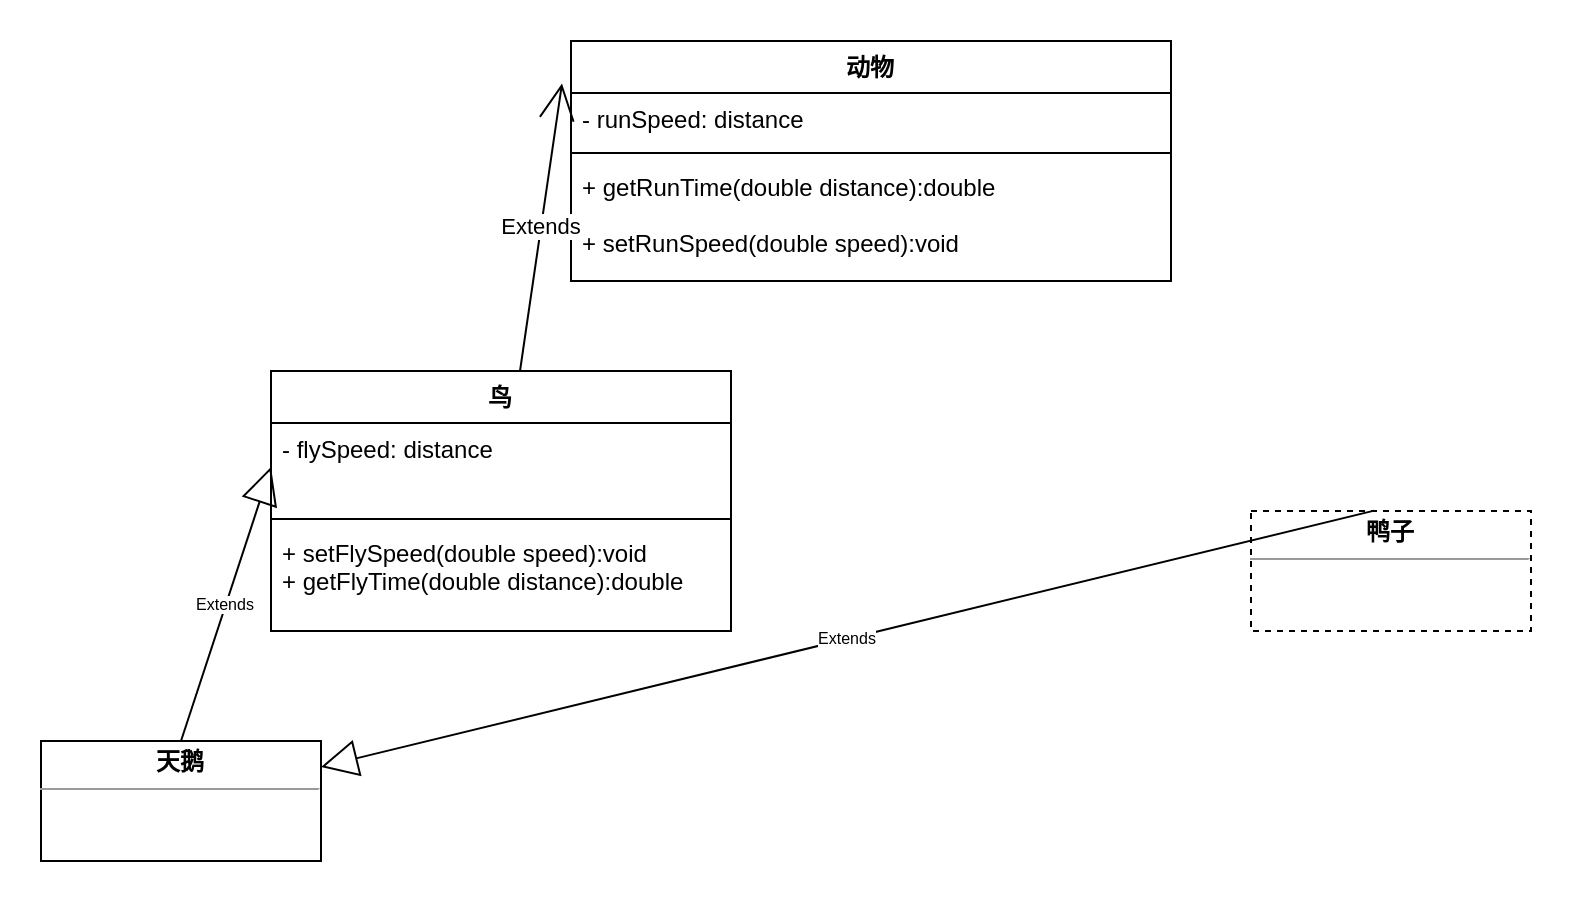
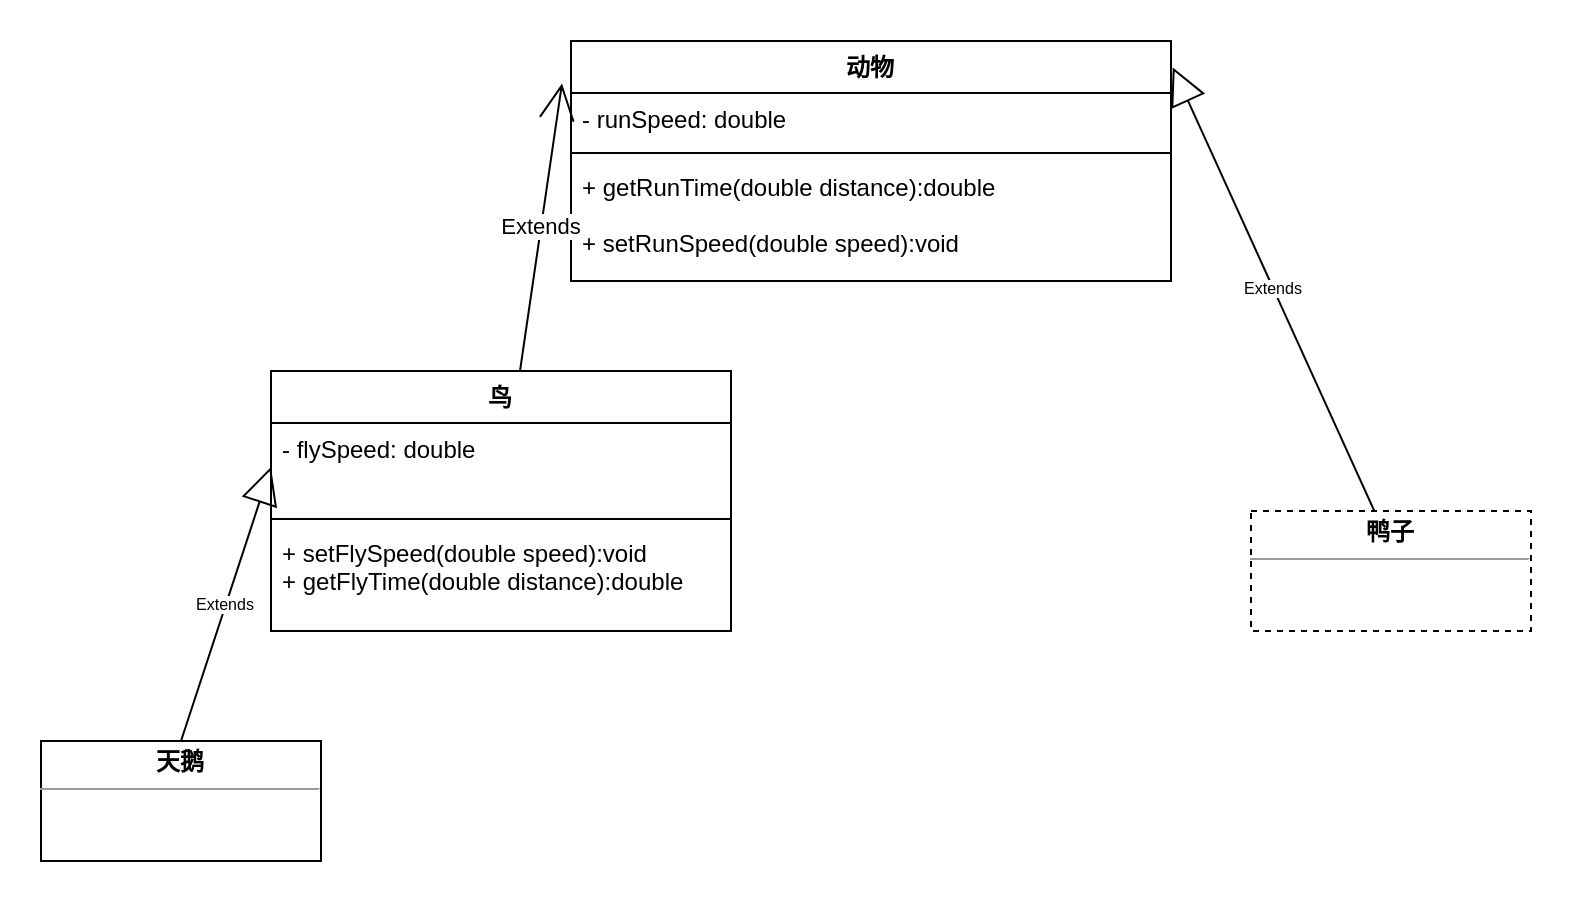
node "- runSpeed: distance": label "- runSpeed: distance" -> "- runSpeed: double"
node "- flySpeed: distance": label "- flySpeed: distance" -> "- flySpeed: double"
edge "鸭子" -> "天鹅": now "鸭子" -> "动物"
